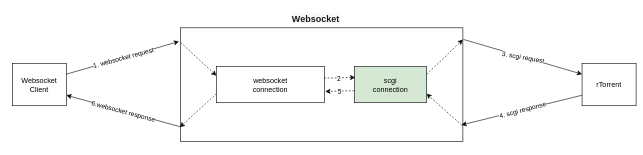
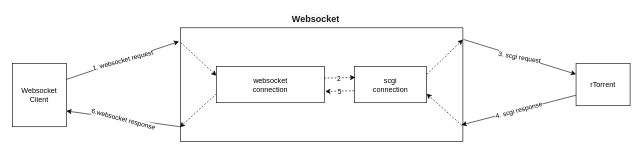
node "Websocket Client": size 54x42 -> 54x63
node "scgi connection": fillcolor #d5e8d4 -> #ffffff
node "rTorrent": moved (609, 85) -> (603, 85)
